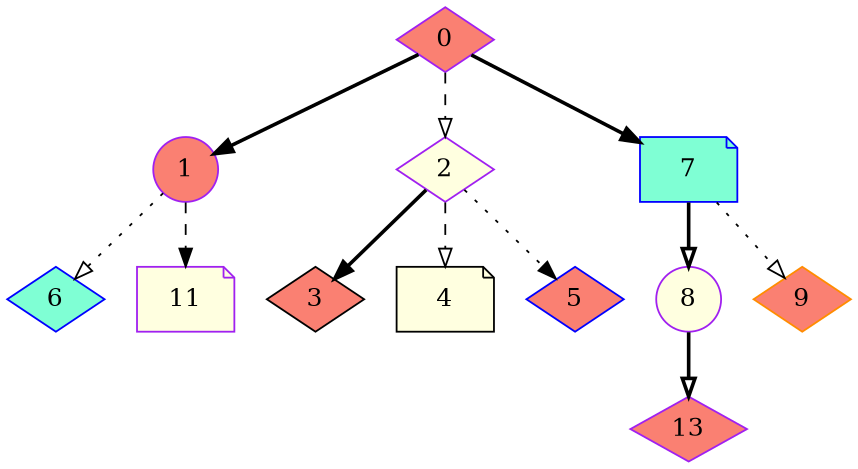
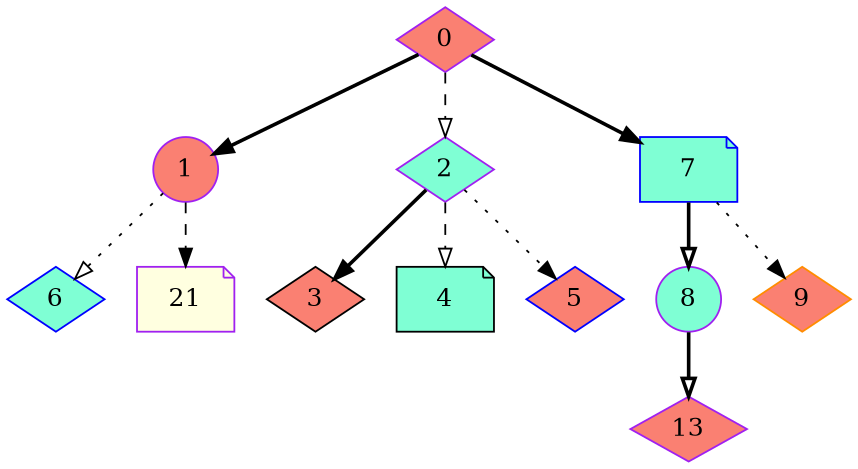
node "2": fillcolor lightyellow -> aquamarine
edge "7" -> "9": arrowhead onormal -> normal
node "11": label "11" -> "21"
node "4": fillcolor lightyellow -> aquamarine
node "8": fillcolor lightyellow -> aquamarine
